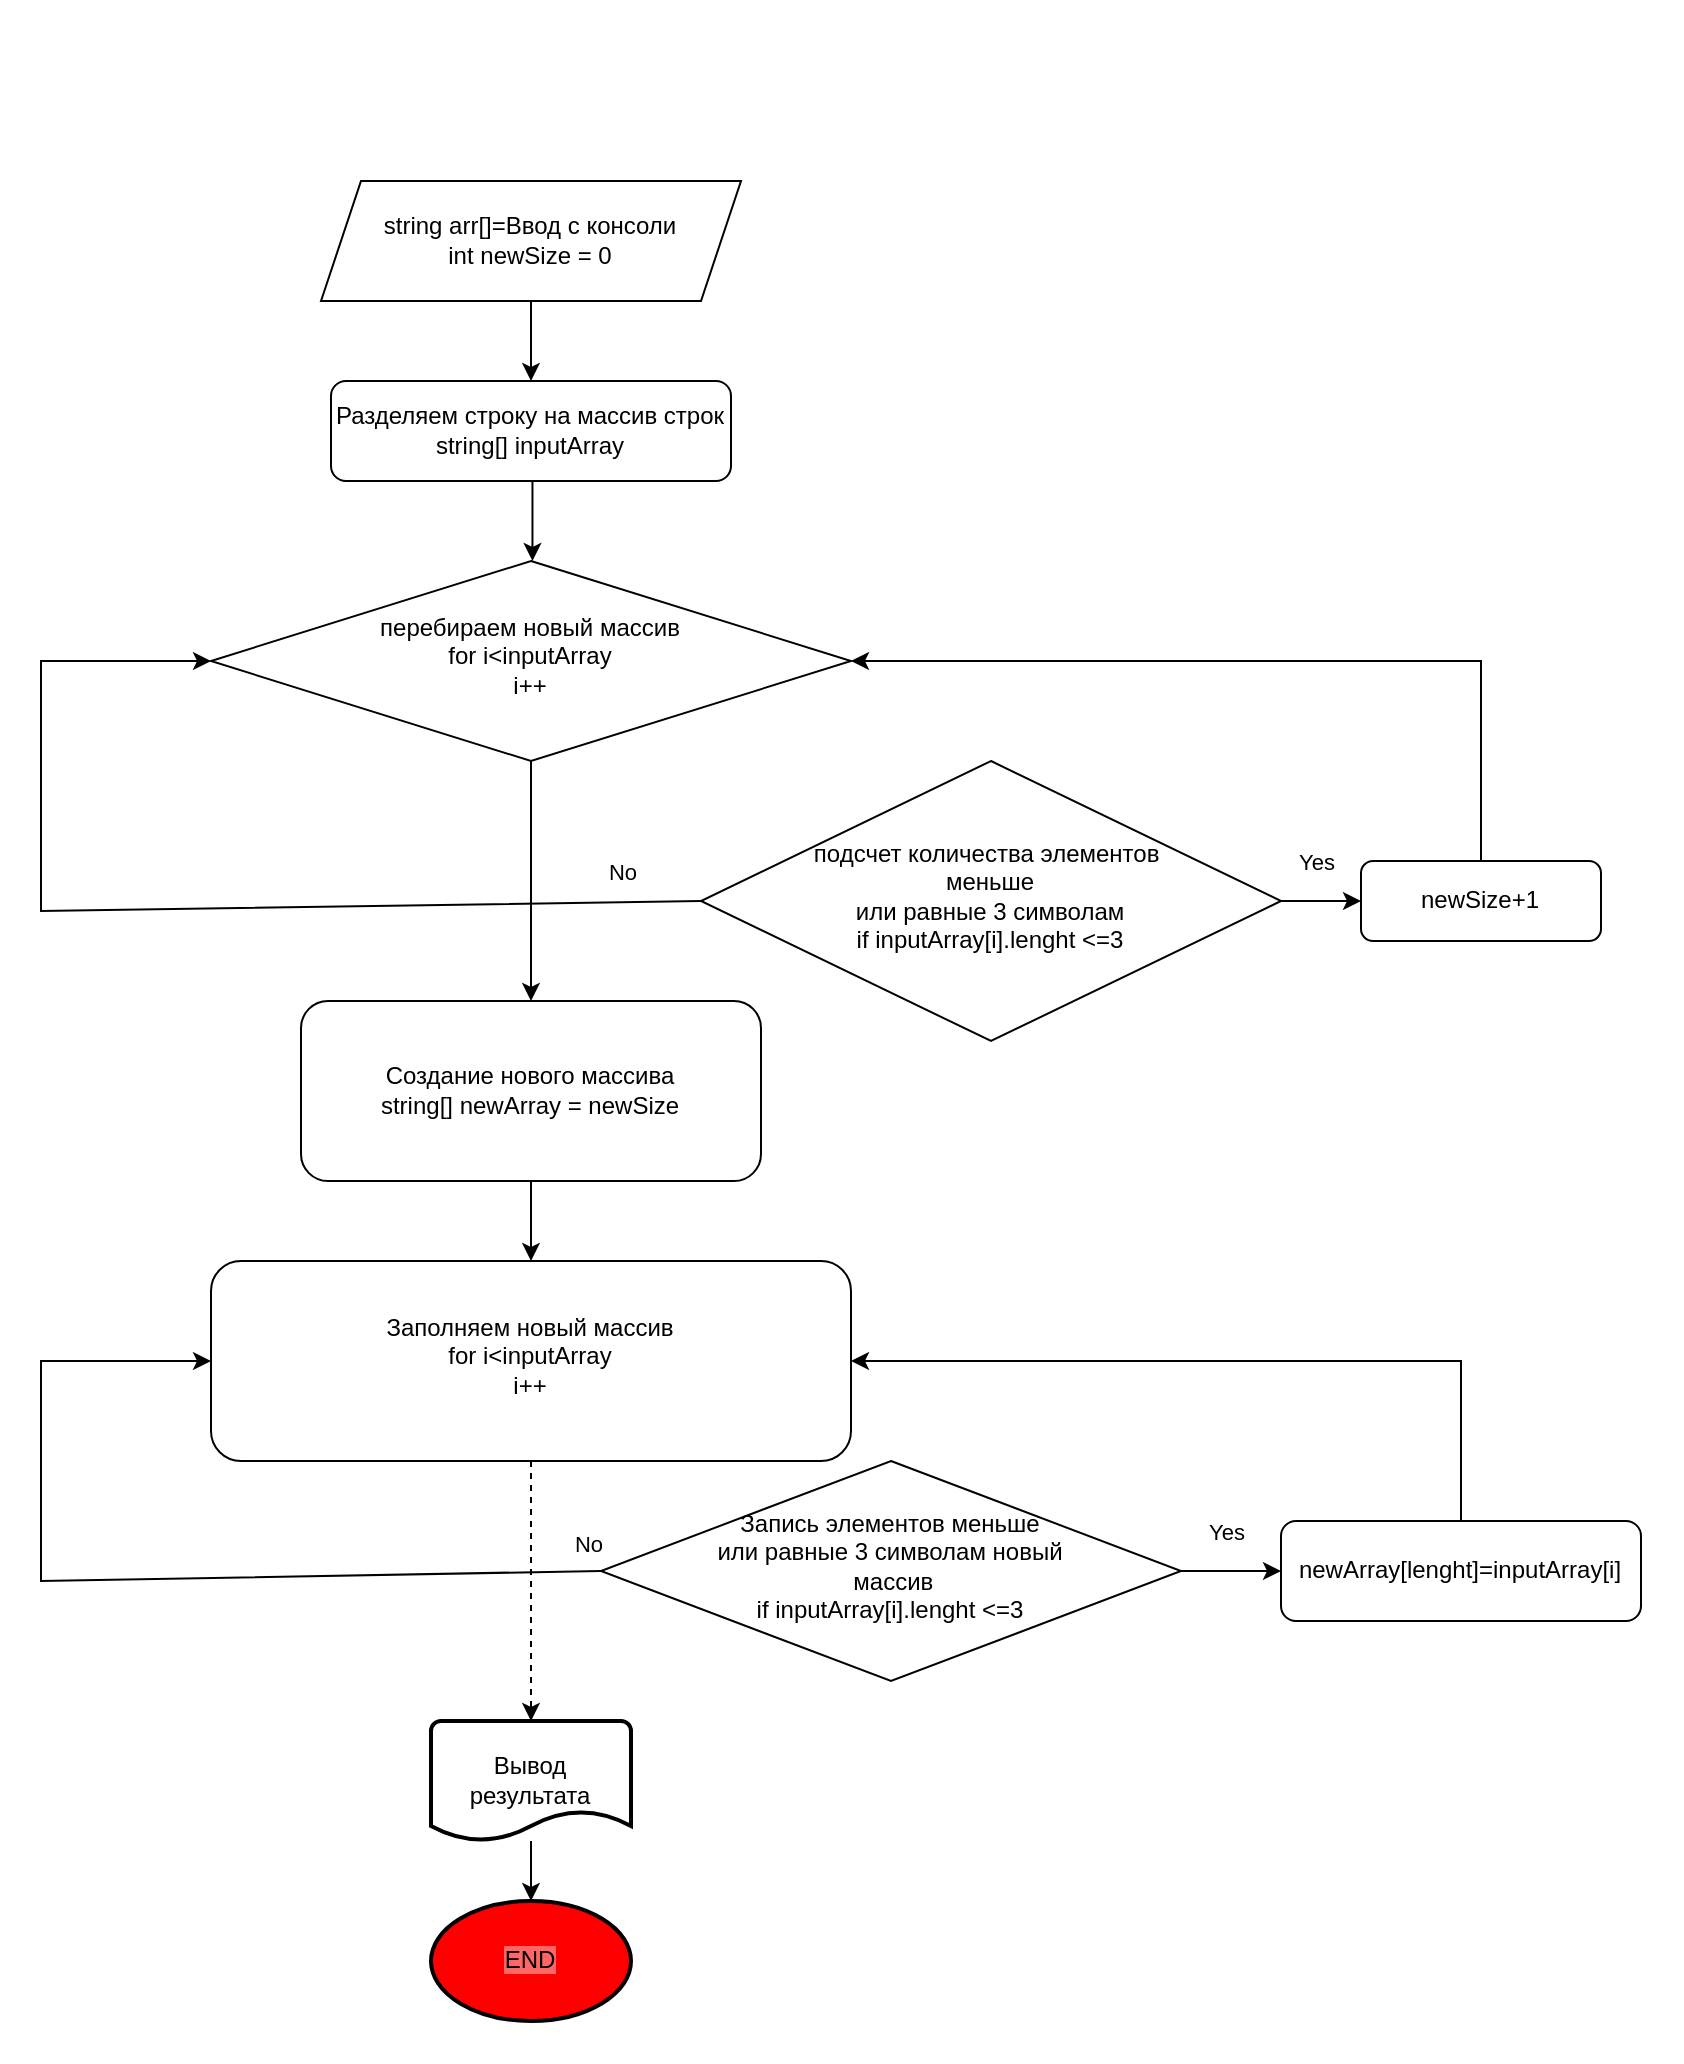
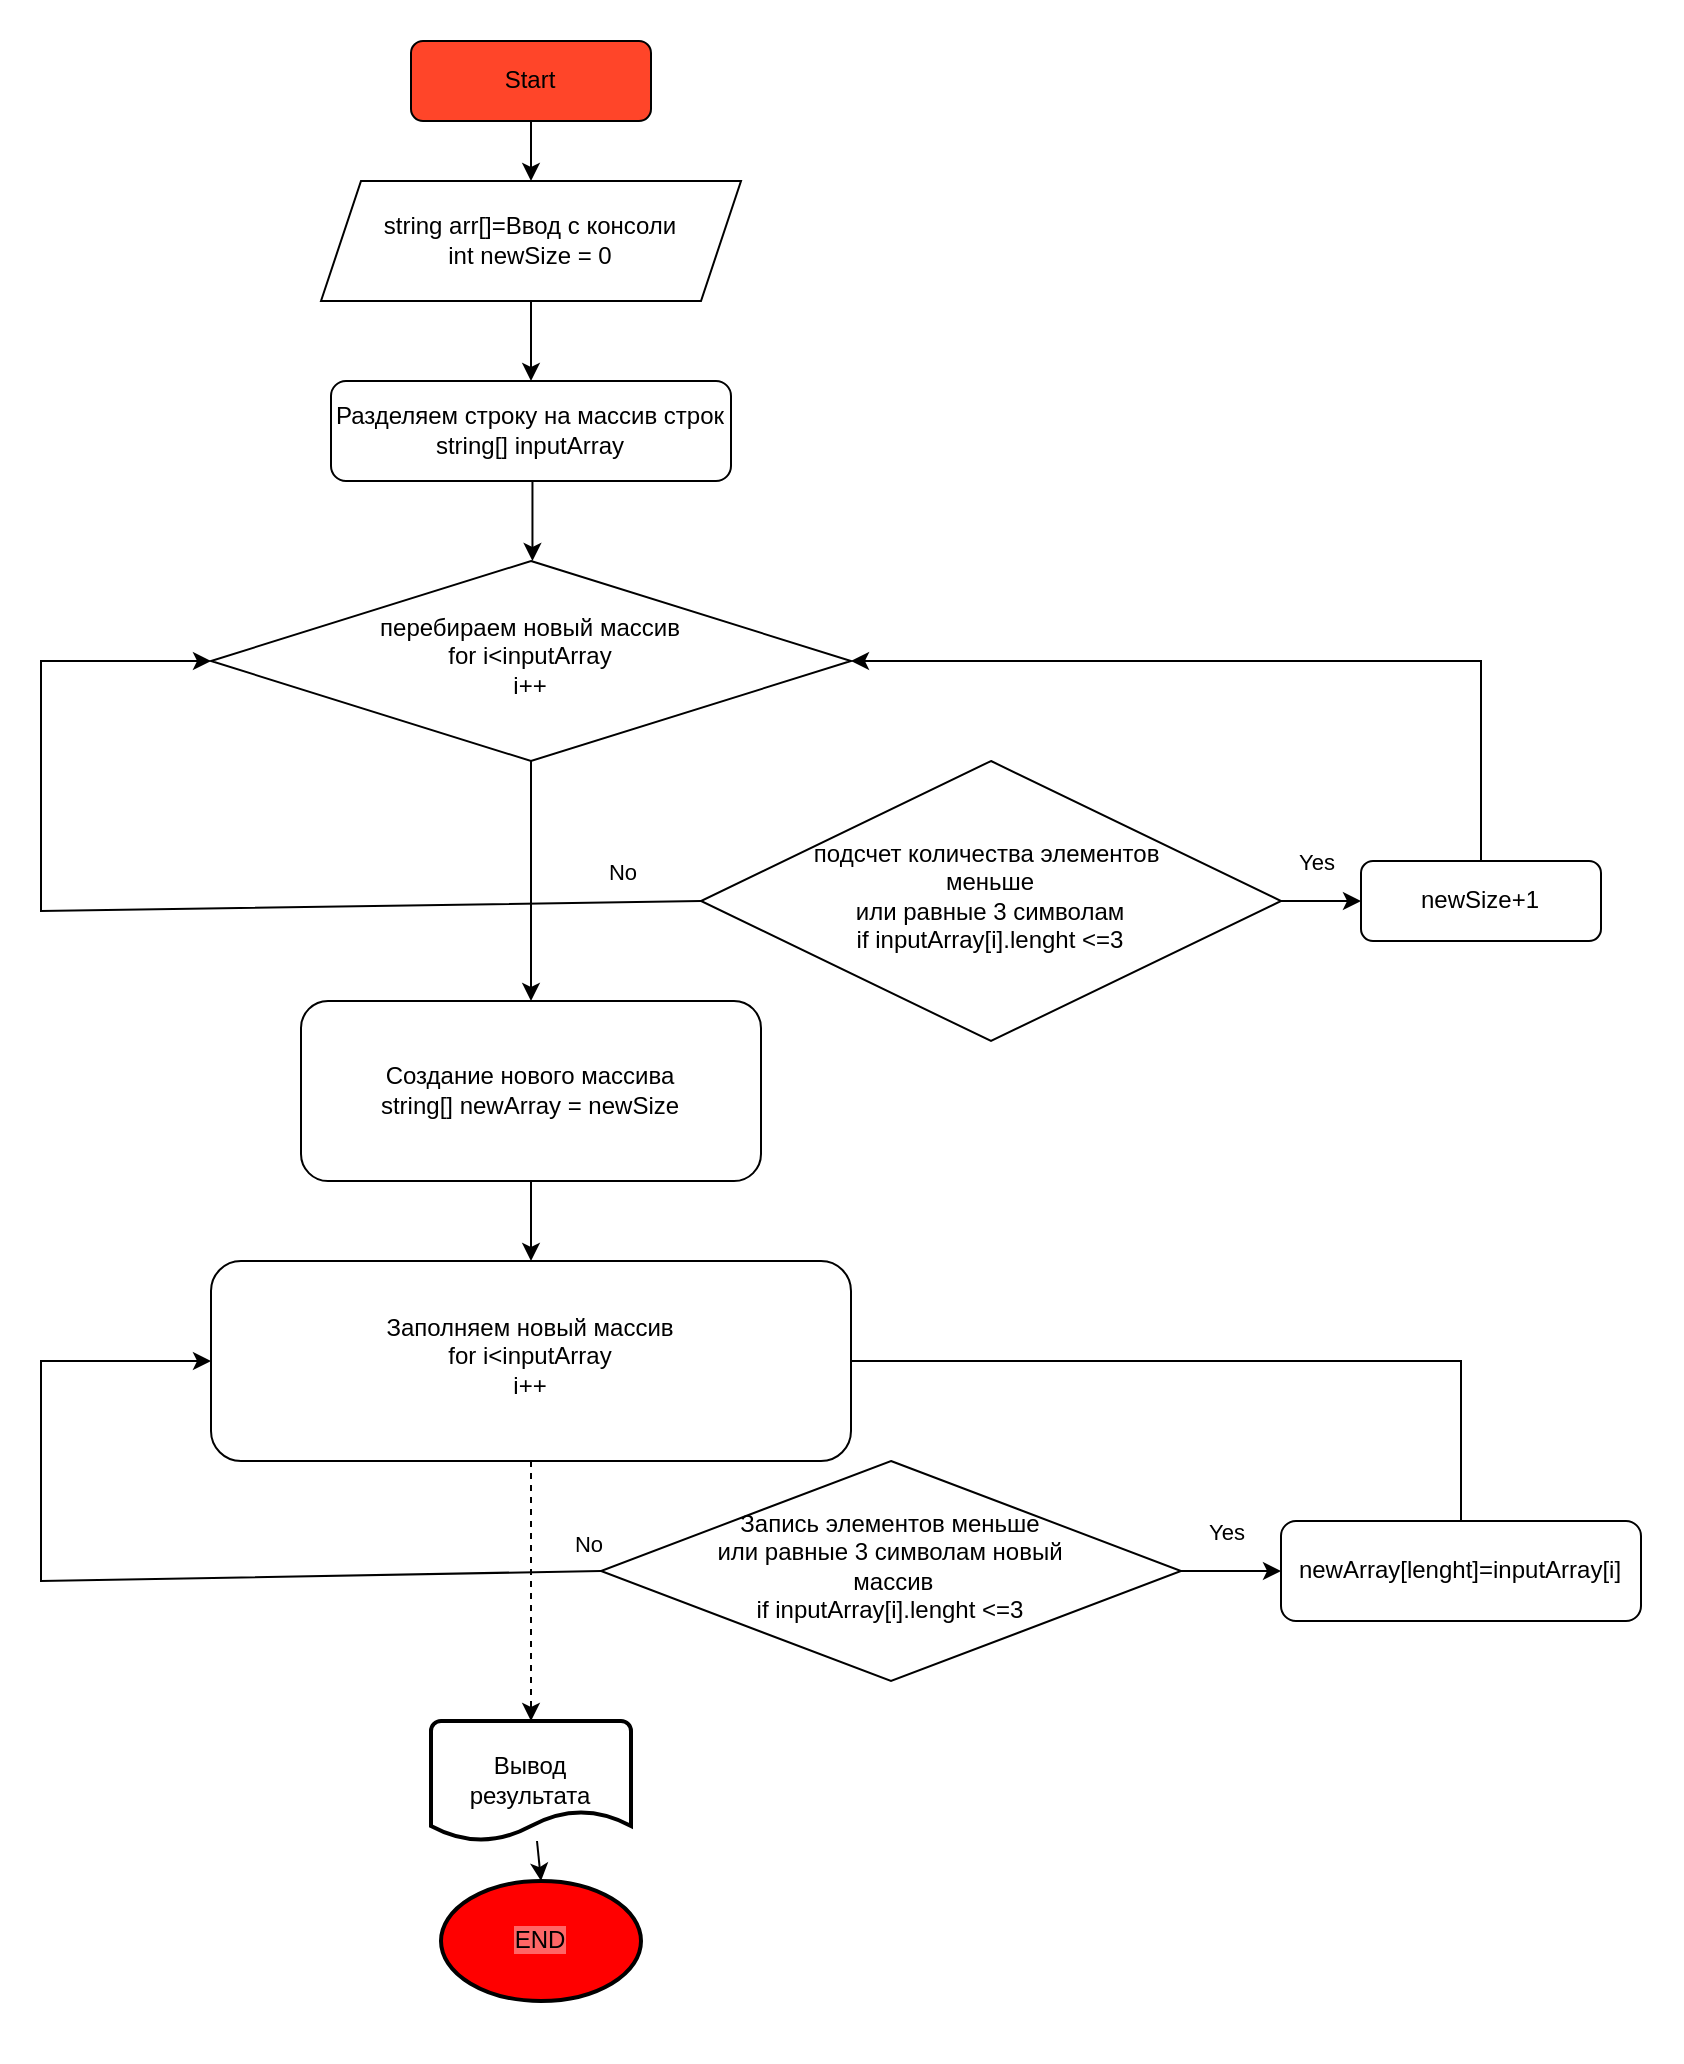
node "Start": added
edge "Start" -> "string arr[]=Ввод с консоли int newSize = 0": added
edge "newArray[lenght]=inputArray[i]" -> "Заполняем новый массив for i<inputArray i++": arrowhead classic -> none
node "END": moved (531, 1961) -> (541, 1941)
